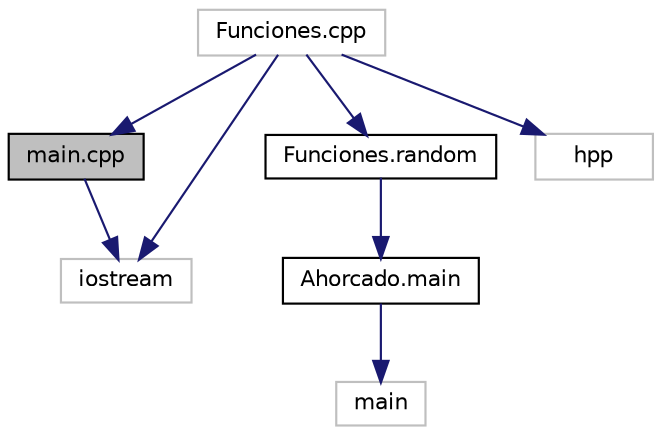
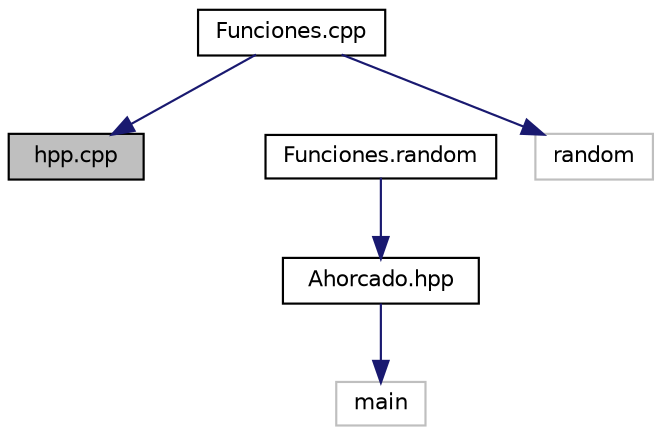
node "Funciones.cpp": color grey75 -> black
edge "Funciones.cpp" -> "Funciones.random": removed
node "main.cpp": label "main.cpp" -> "hpp.cpp"
node "hpp": label "hpp" -> "random"
node "iostream": removed
node "Ahorcado.main": label "Ahorcado.main" -> "Ahorcado.hpp"
